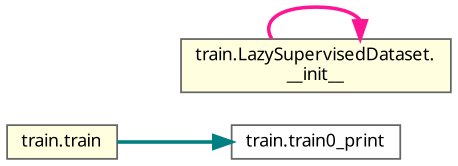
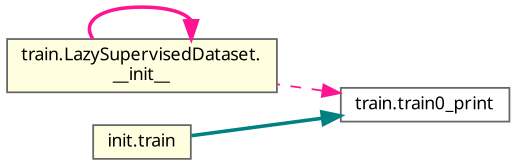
edge "train.LazySupervisedDataset. __init__" -> "train.train0_print": added
node "train.train": label "train.train" -> "init.train"
